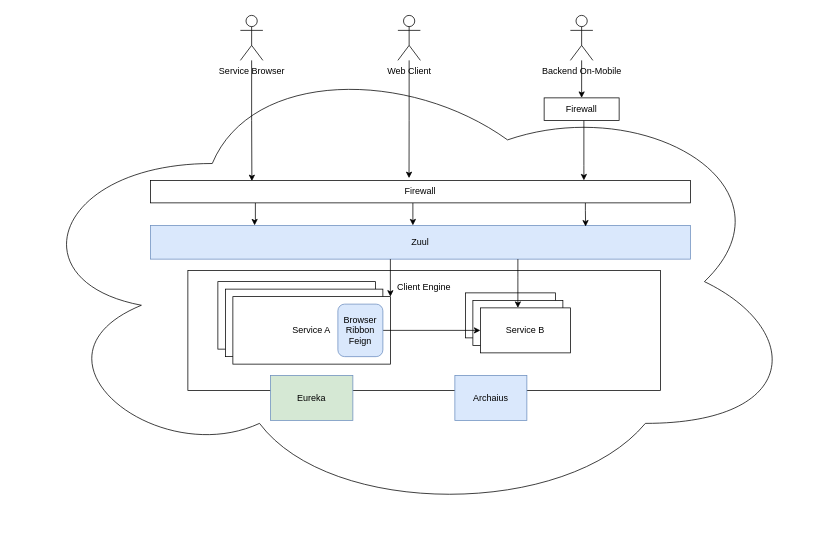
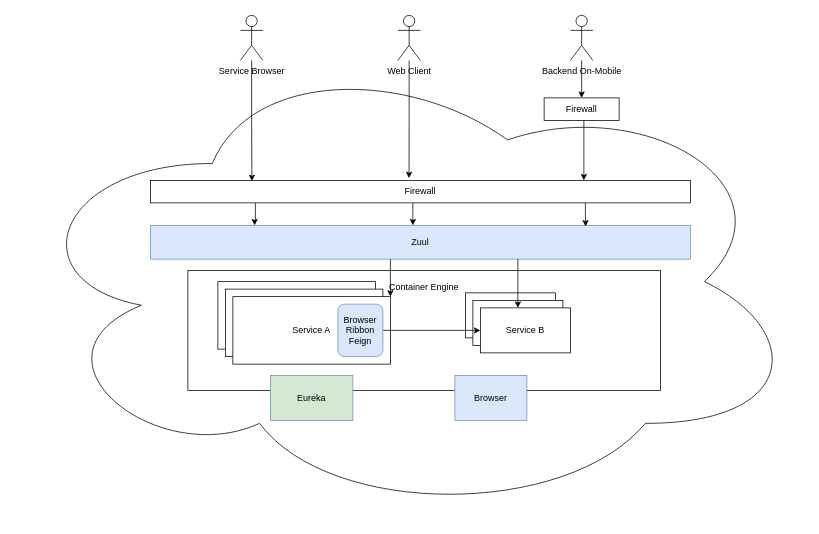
node "Client Engine": label "Client Engine" -> "Container Engine"
node "Archaius": label "Archaius" -> "Browser"
